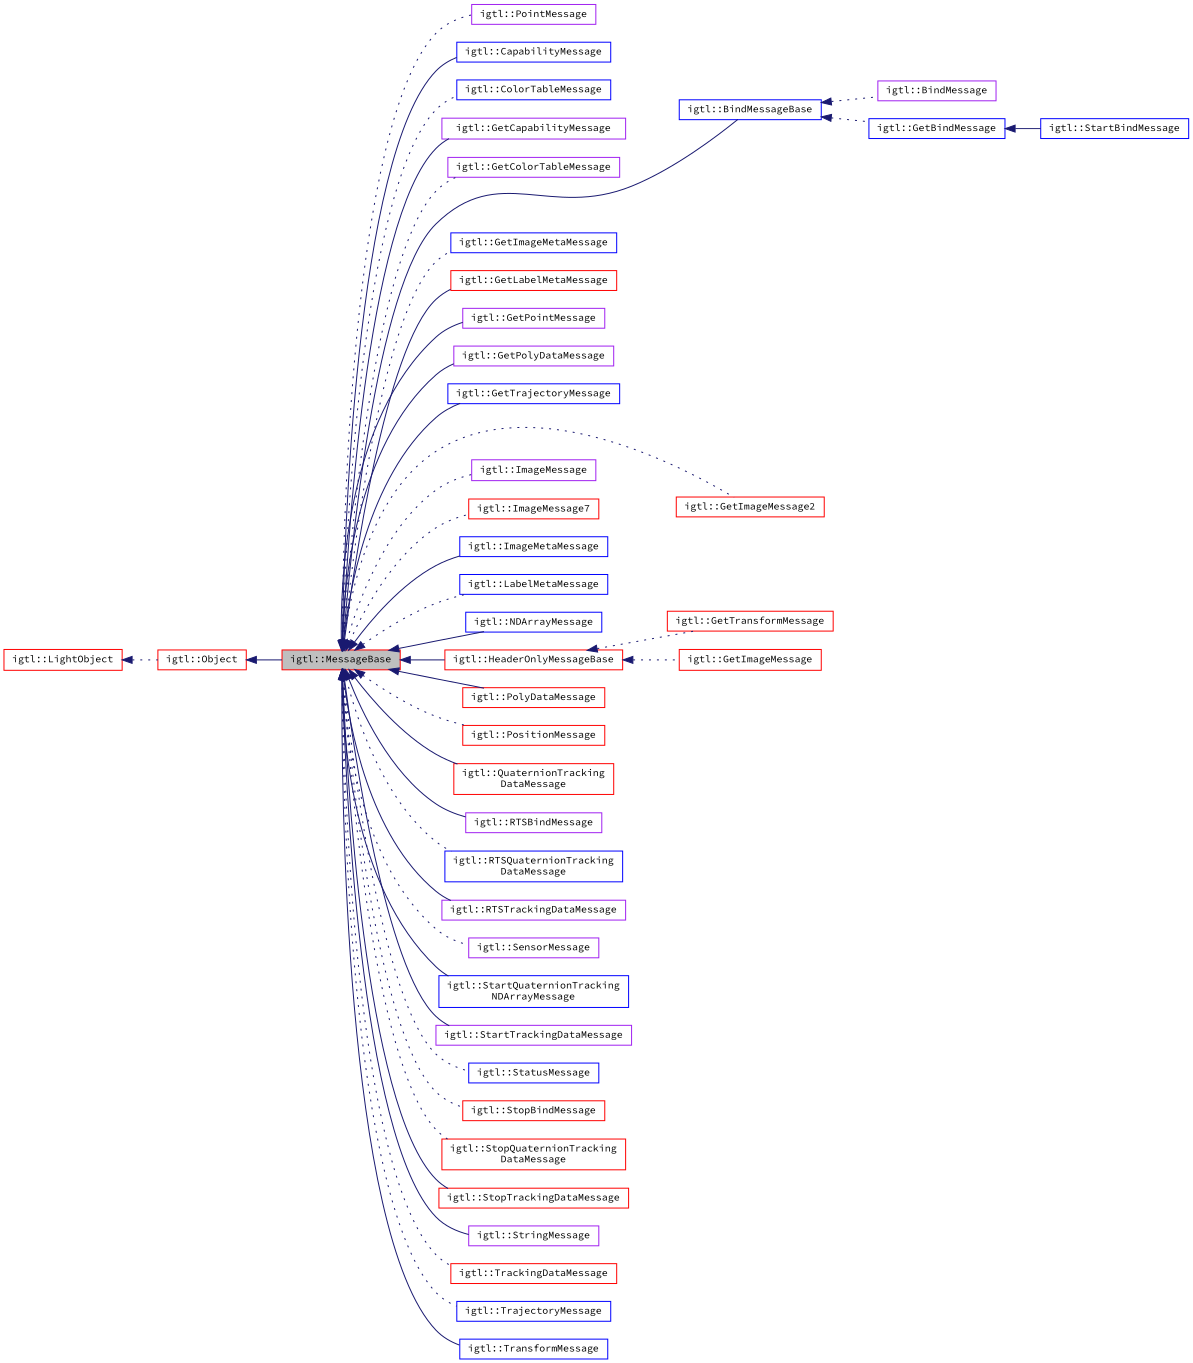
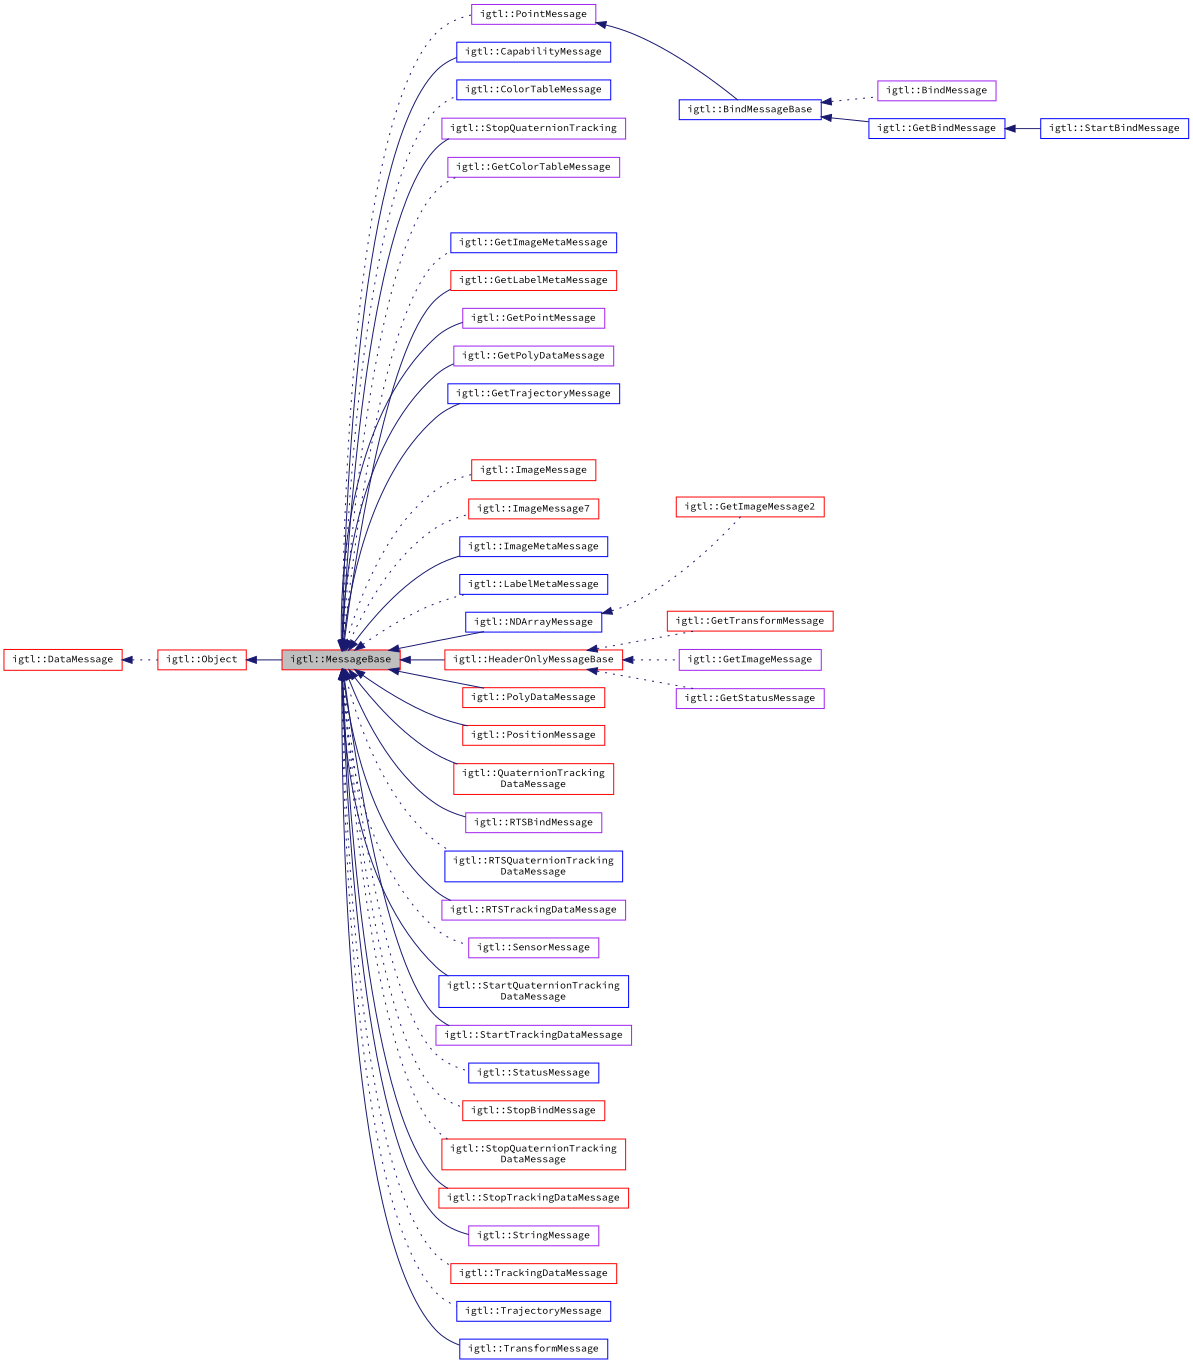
edge "igtl::GetBindMessage" -> "igtl::BindMessageBase": style dotted -> solid
node "igtl::GetCapabilityMessage": label "igtl::GetCapabilityMessage" -> "igtl::StopQuaternionTracking"
edge "igtl::BindMessageBase" -> "igtl::MessageBase": now "igtl::BindMessageBase" -> "igtl::PointMessage"
edge "igtl::GetImageMessage2" -> "igtl::MessageBase": now "igtl::GetImageMessage2" -> "igtl::NDArrayMessage"
node "igtl::ImageMessage": color purple -> red
node "igtl::LightObject": label "igtl::LightObject" -> "igtl::DataMessage"
node "igtl::GetImageMessage": color red -> purple
node "igtl::GetStatusMessage": added
edge "igtl::PositionMessage" -> "igtl::MessageBase": style dotted -> solid
node "igtl::StartQuaternionTracking NDArrayMessage": label "igtl::StartQuaternionTracking NDArrayMessage" -> "igtl::StartQuaternionTracking DataMessage"
